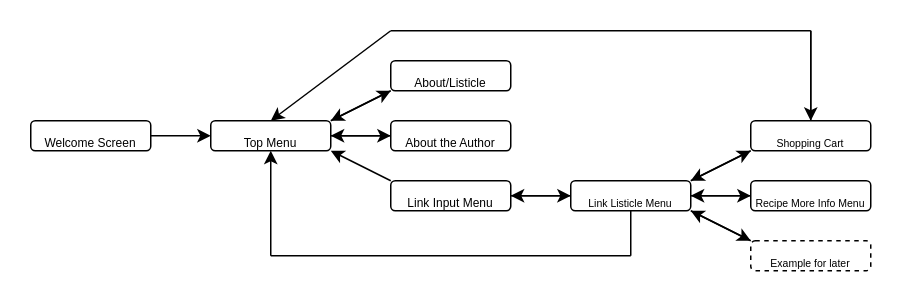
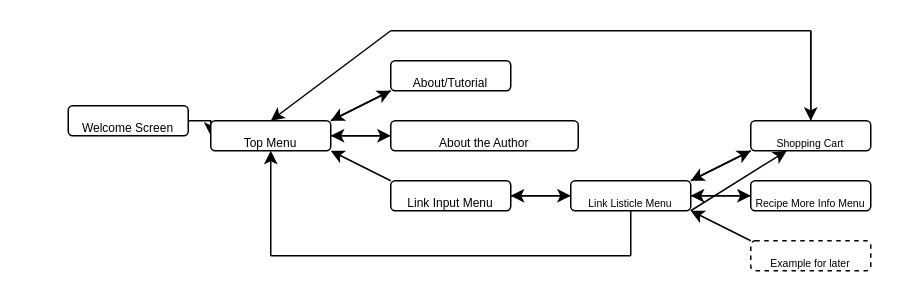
node "About/Listicle": label "About/Listicle" -> "About/Tutorial"
node "Welcome Screen": moved (91, 136) -> (128, 121)
node "About the Author": size 120x30 -> 188x30
edge "Link Listicle Menu" -> "Example for later": now "Link Listicle Menu" -> "Shopping Cart"
